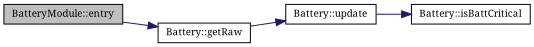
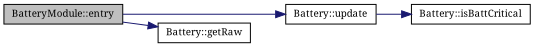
edge "Battery::getRaw" -> "Battery::update": now "BatteryModule::entry" -> "Battery::update"
